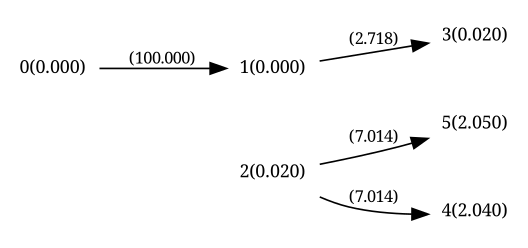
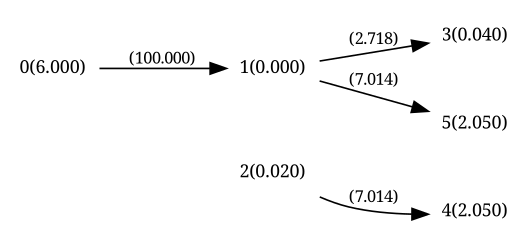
node "3(0.020)": label "3(0.020)" -> "3(0.040)"
node "0(0.000)": label "0(0.000)" -> "0(6.000)"
edge "2(0.020)" -> "5(2.050)": now "1(0.000)" -> "5(2.050)"
node "4(2.040)": label "4(2.040)" -> "4(2.050)"
